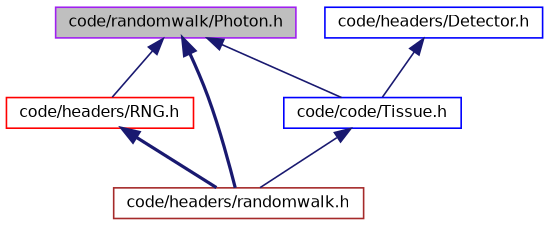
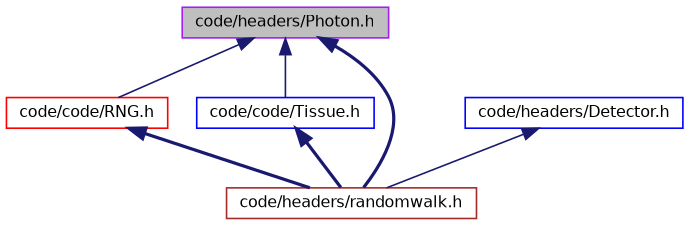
node "code/randomwalk/Photon.h": label "code/randomwalk/Photon.h" -> "code/headers/Photon.h"
edge "code/code/Tissue.h" -> "code/headers/Detector.h": now "code/headers/randomwalk.h" -> "code/headers/Detector.h"
node "code/headers/RNG.h": label "code/headers/RNG.h" -> "code/code/RNG.h"
edge "code/headers/randomwalk.h" -> "code/code/Tissue.h": style solid -> bold
